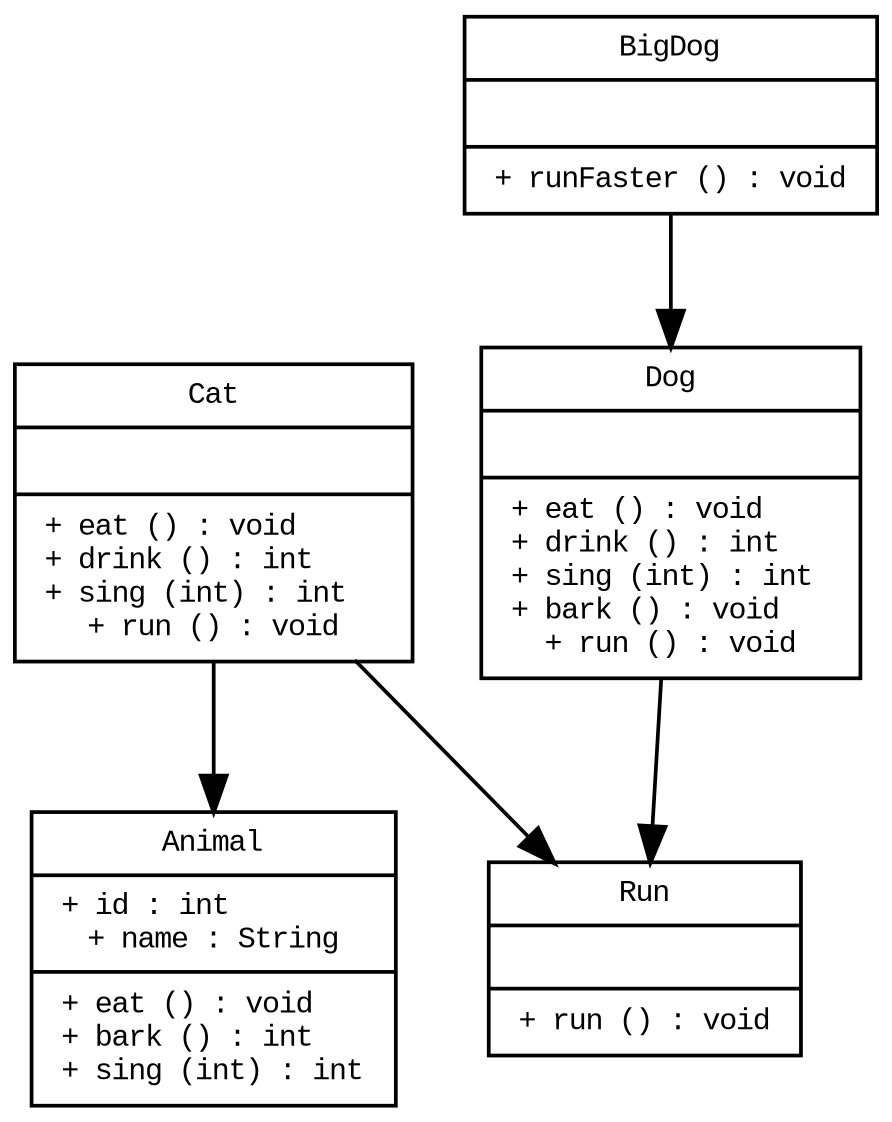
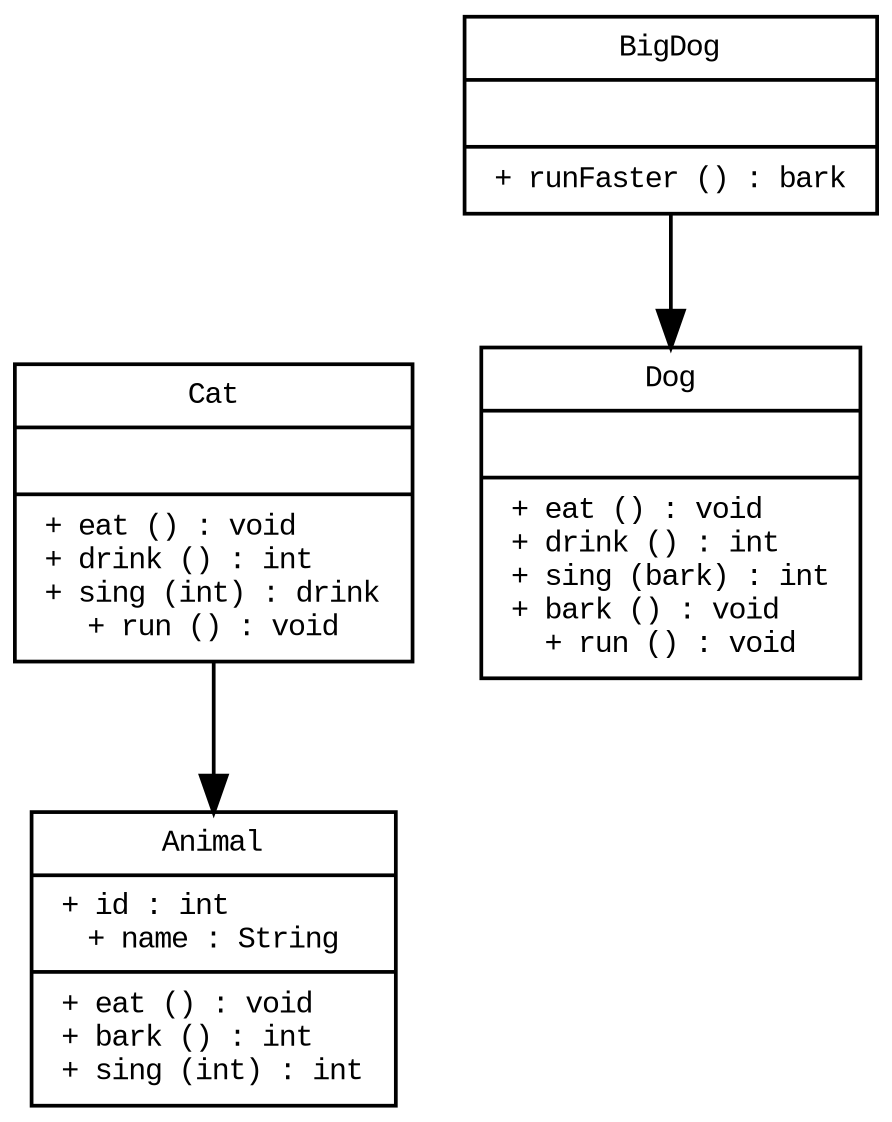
node "BigDog": text "+ runFaster () : void" -> "+ runFaster () : bark"
node "Dog": text "+ sing (int) : int" -> "+ sing (bark) : int"
node "Cat": text "+ sing (int) : int" -> "+ sing (int) : drink"
node "Run": removed
